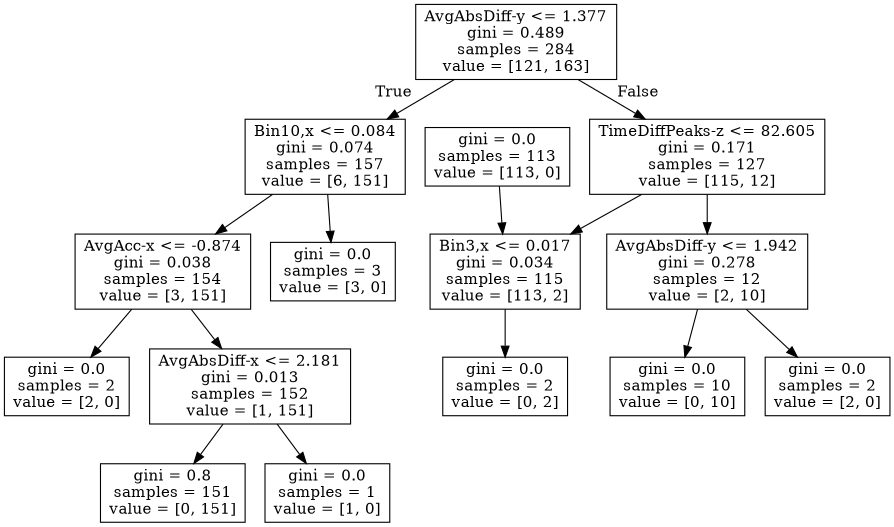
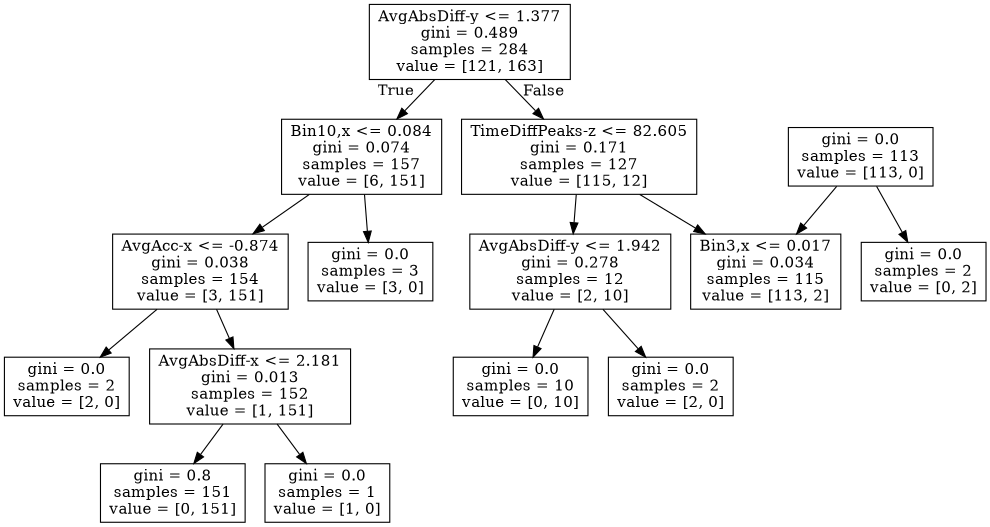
edge "Bin3,x <= 0.017 gini = 0.034 samples = 115 value = [113, 2]" -> "gini = 0.0 samples = 2 value = [0, 2]": now "gini = 0.0 samples = 113 value = [113, 0]" -> "gini = 0.0 samples = 2 value = [0, 2]"
